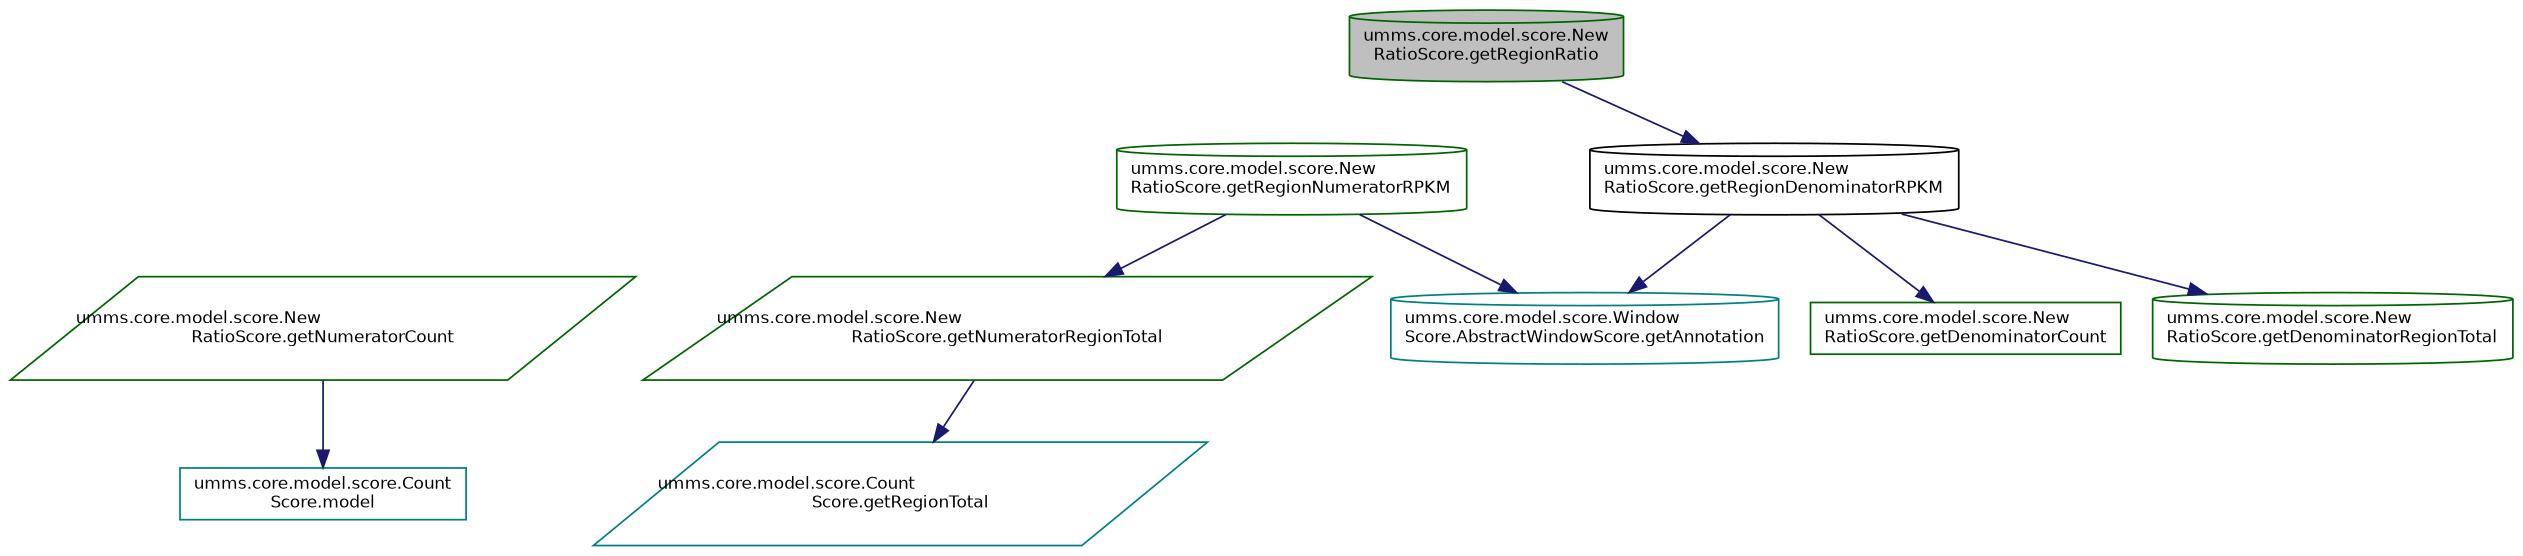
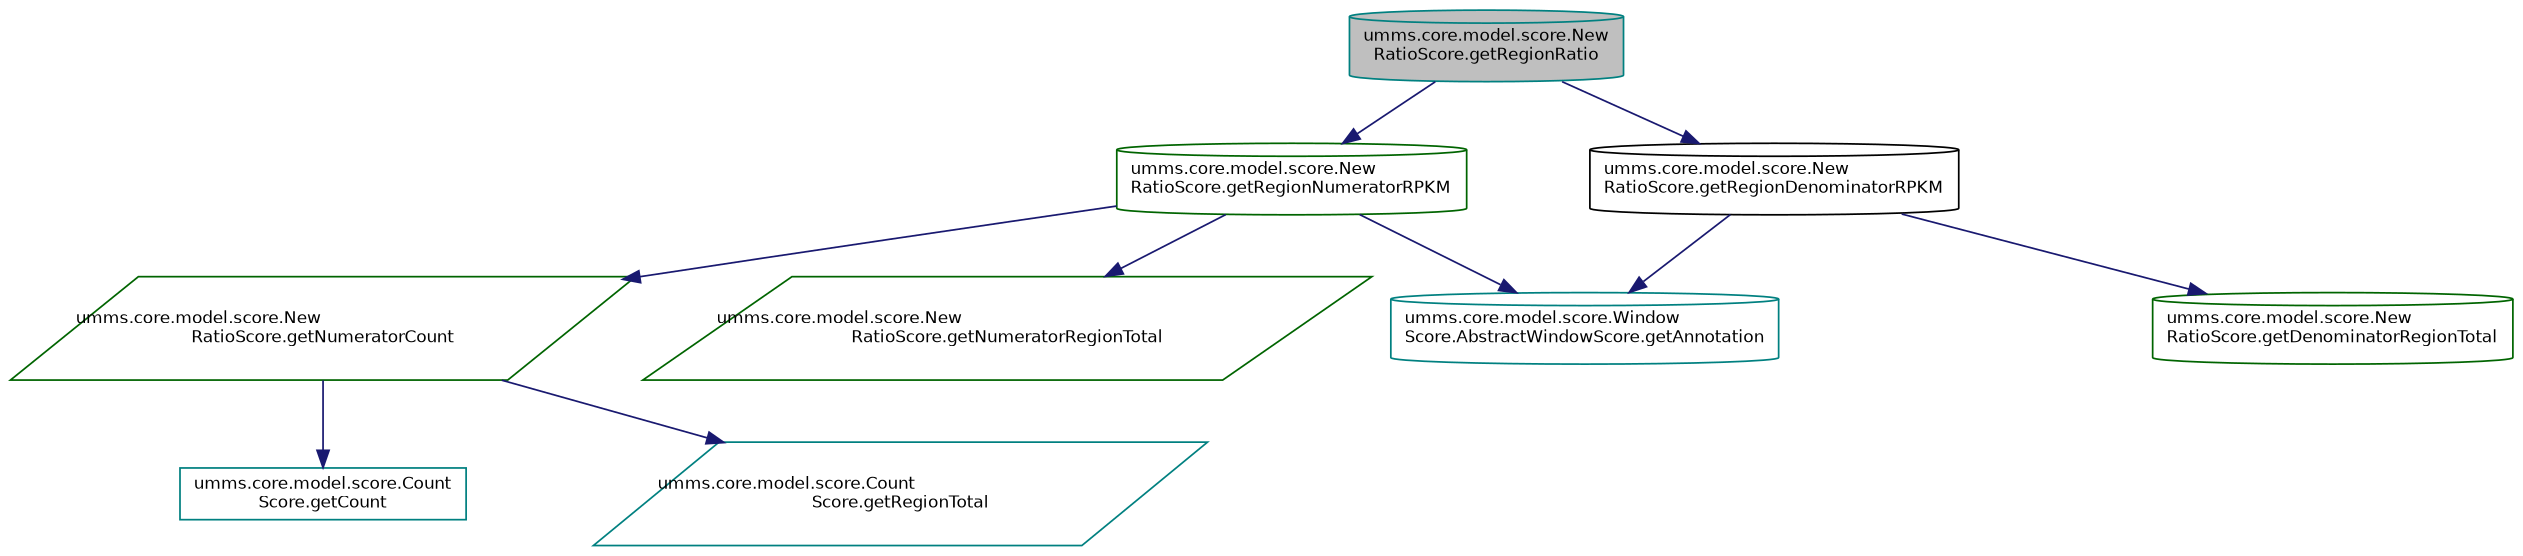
node "umms.core.model.score.New RatioScore.getRegionRatio": color darkgreen -> teal
edge "umms.core.model.score.New RatioScore.getRegionRatio" -> "umms.core.model.score.New RatioScore.getRegionNumeratorRPKM": added
edge "umms.core.model.score.New RatioScore.getRegionNumeratorRPKM" -> "umms.core.model.score.New RatioScore.getNumeratorCount": added
node "umms.core.model.score.New RatioScore.getDenominatorCount": removed
edge "umms.core.model.score.New RatioScore.getNumeratorRegionTotal" -> "umms.core.model.score.Count Score.getRegionTotal": now "umms.core.model.score.New RatioScore.getNumeratorCount" -> "umms.core.model.score.Count Score.getRegionTotal"
node "umms.core.model.score.Count Score.model": label "umms.core.model.score.Count Score.model" -> "umms.core.model.score.Count Score.getCount"
